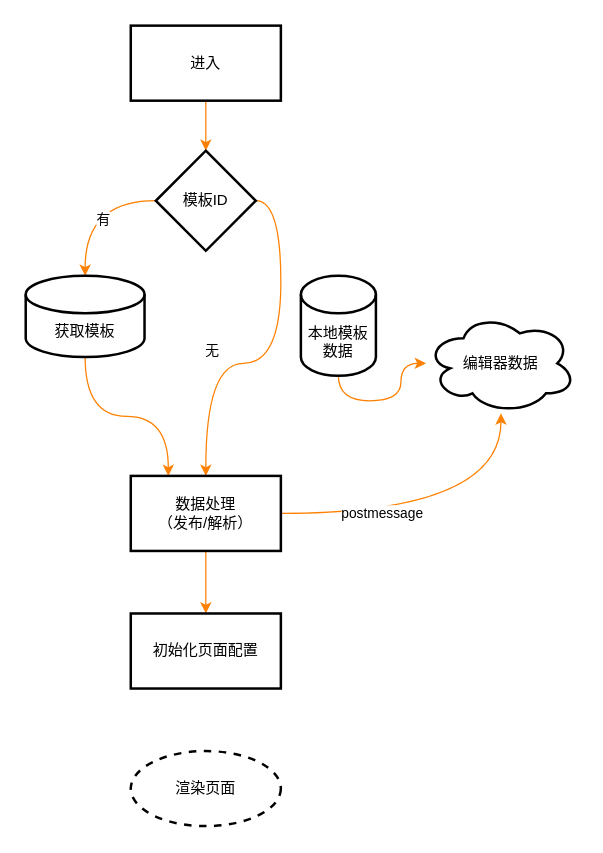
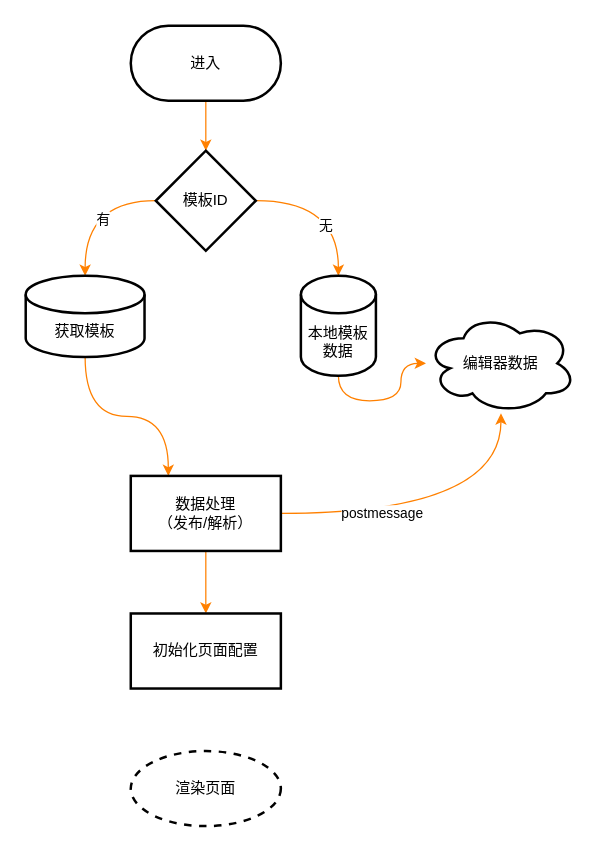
node "进入": shape rectangle -> rounded rectangle
edge "模板ID" -> "数据处理 （发布/解析）": now "模板ID" -> "本地模板数据"
